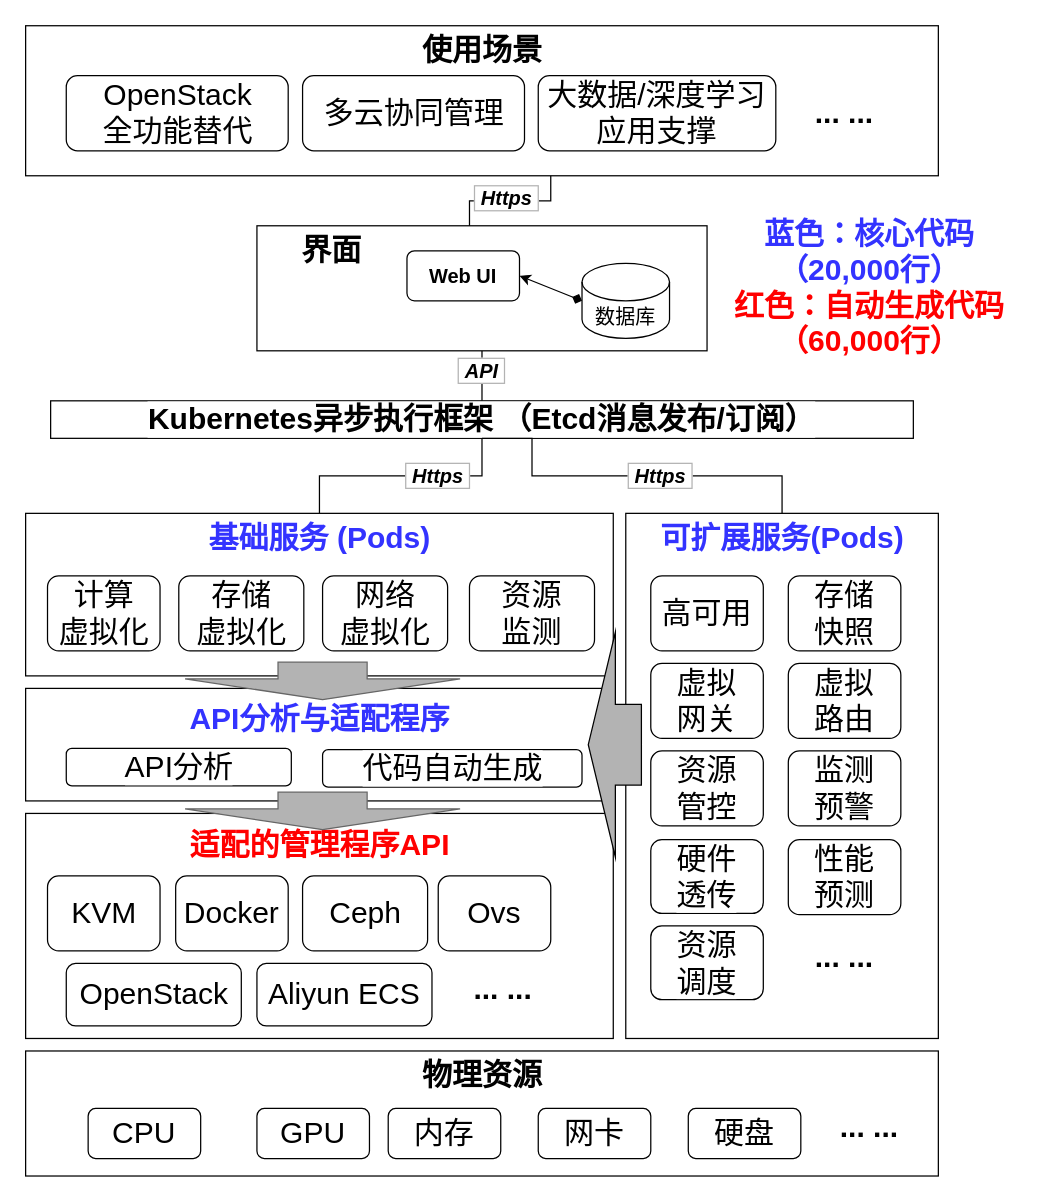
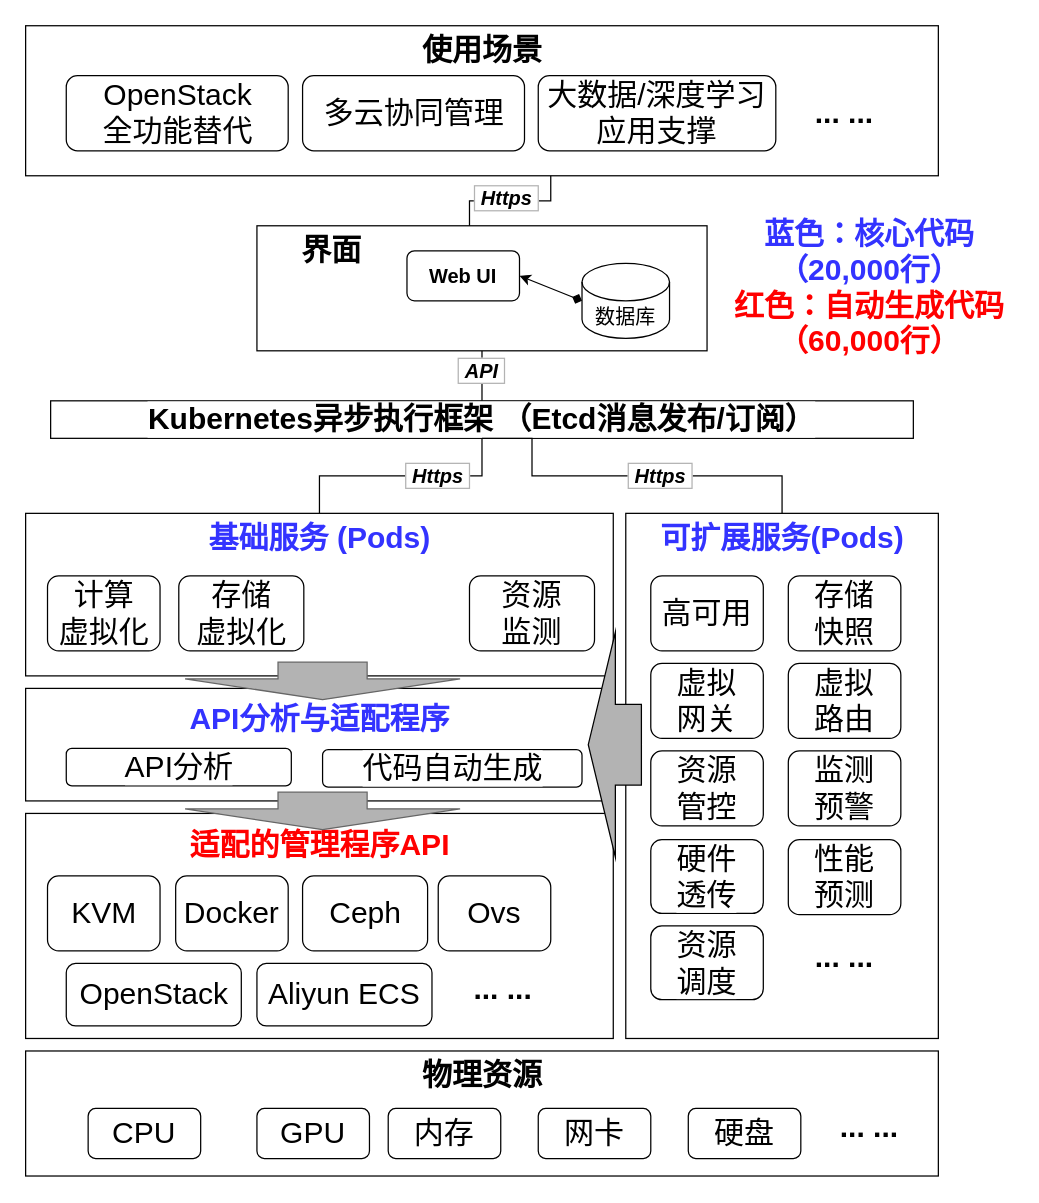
node "网络 虚拟化": removed
